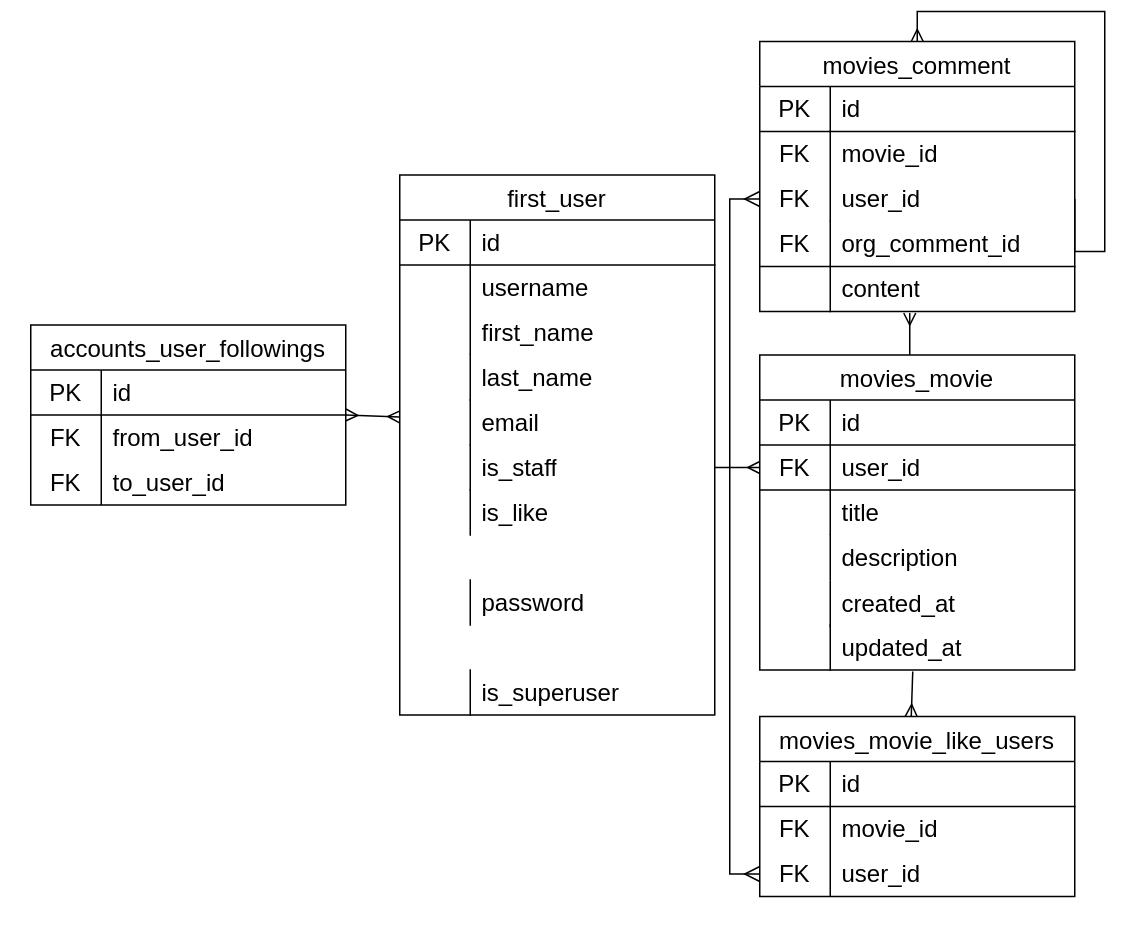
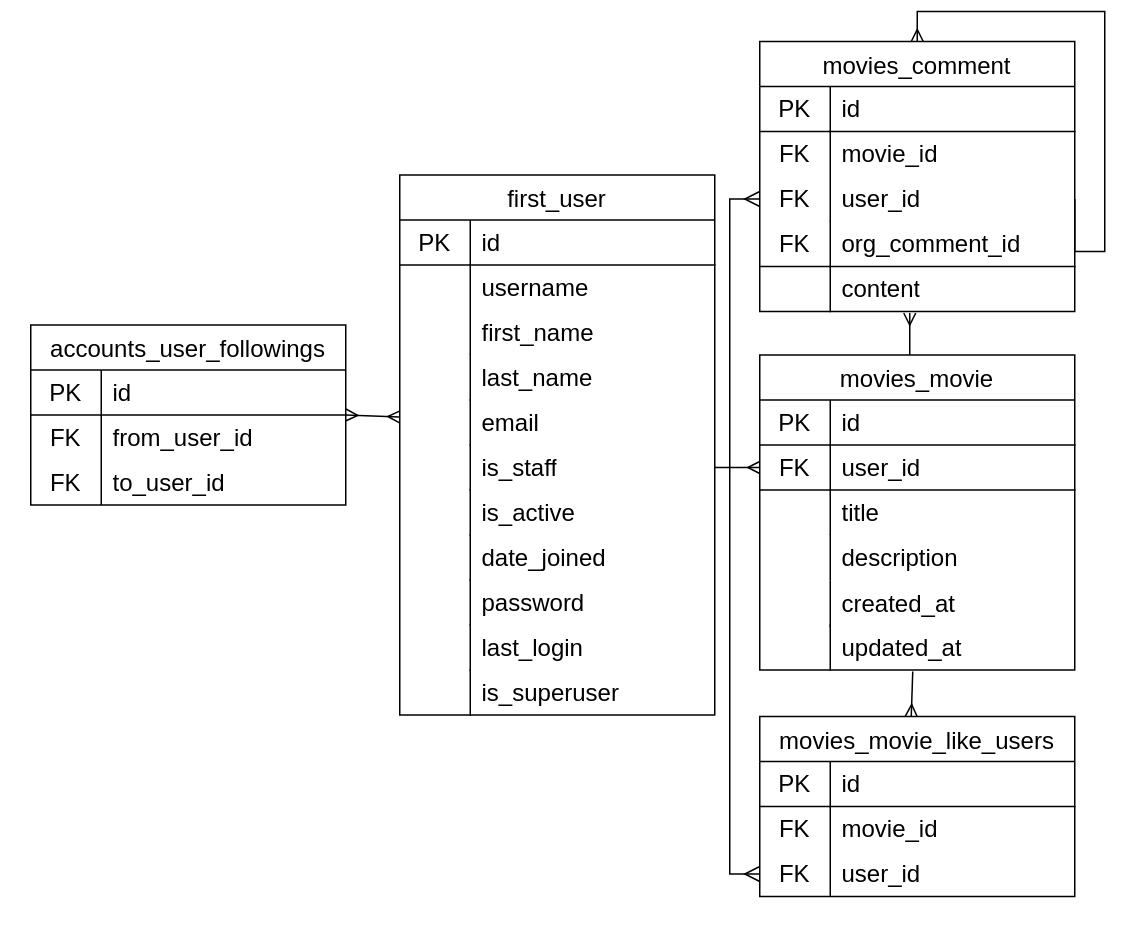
node "is_like": label "is_like" -> "is_active"
node "date_joined": added
node "last_login": added
